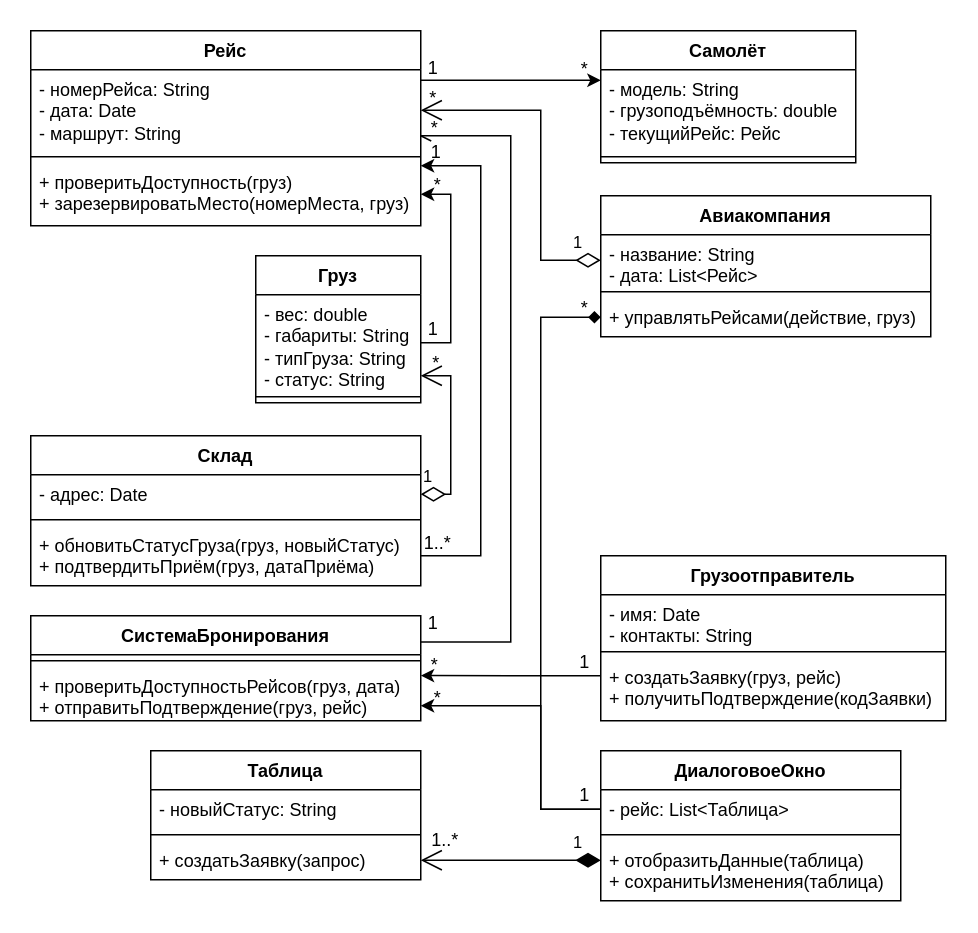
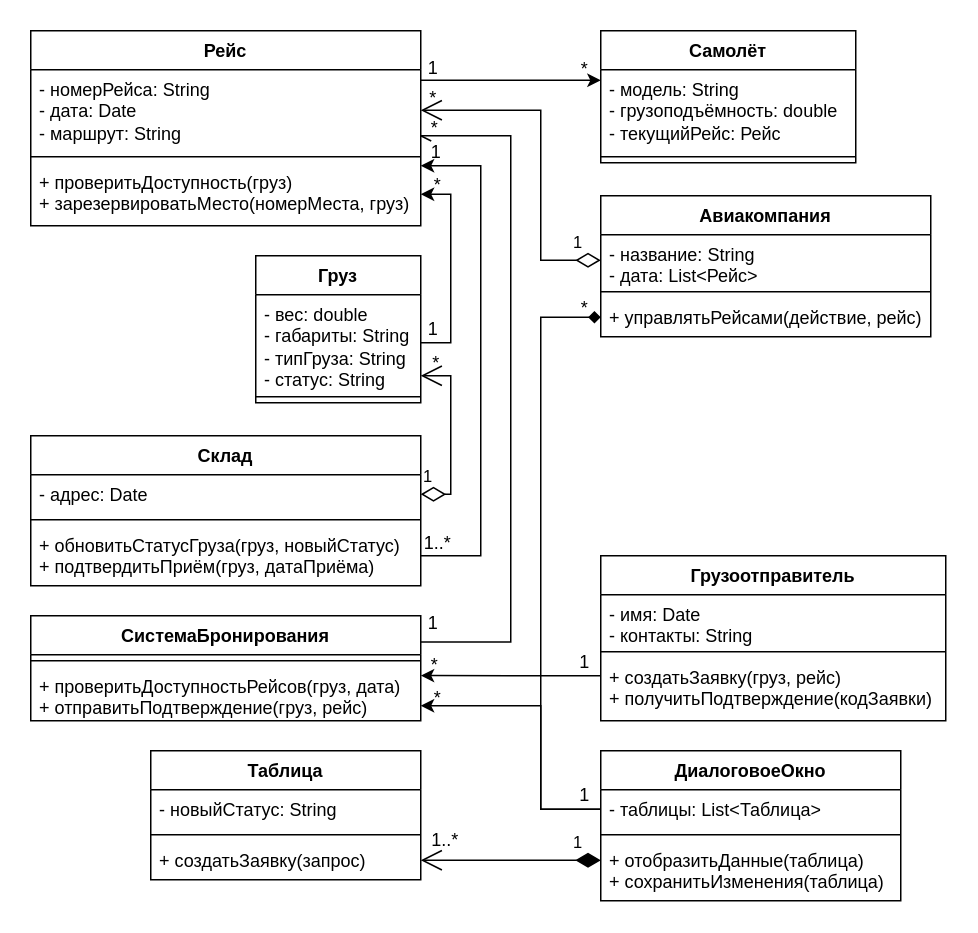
node "+ управлятьРейсами(действие, груз)": label "+ управлятьРейсами(действие, груз)" -> "+ управлятьРейсами(действие, рейс)"
node "- рейс: List<Таблица>": label "- рейс: List<Таблица>" -> "- таблицы: List<Таблица>"
